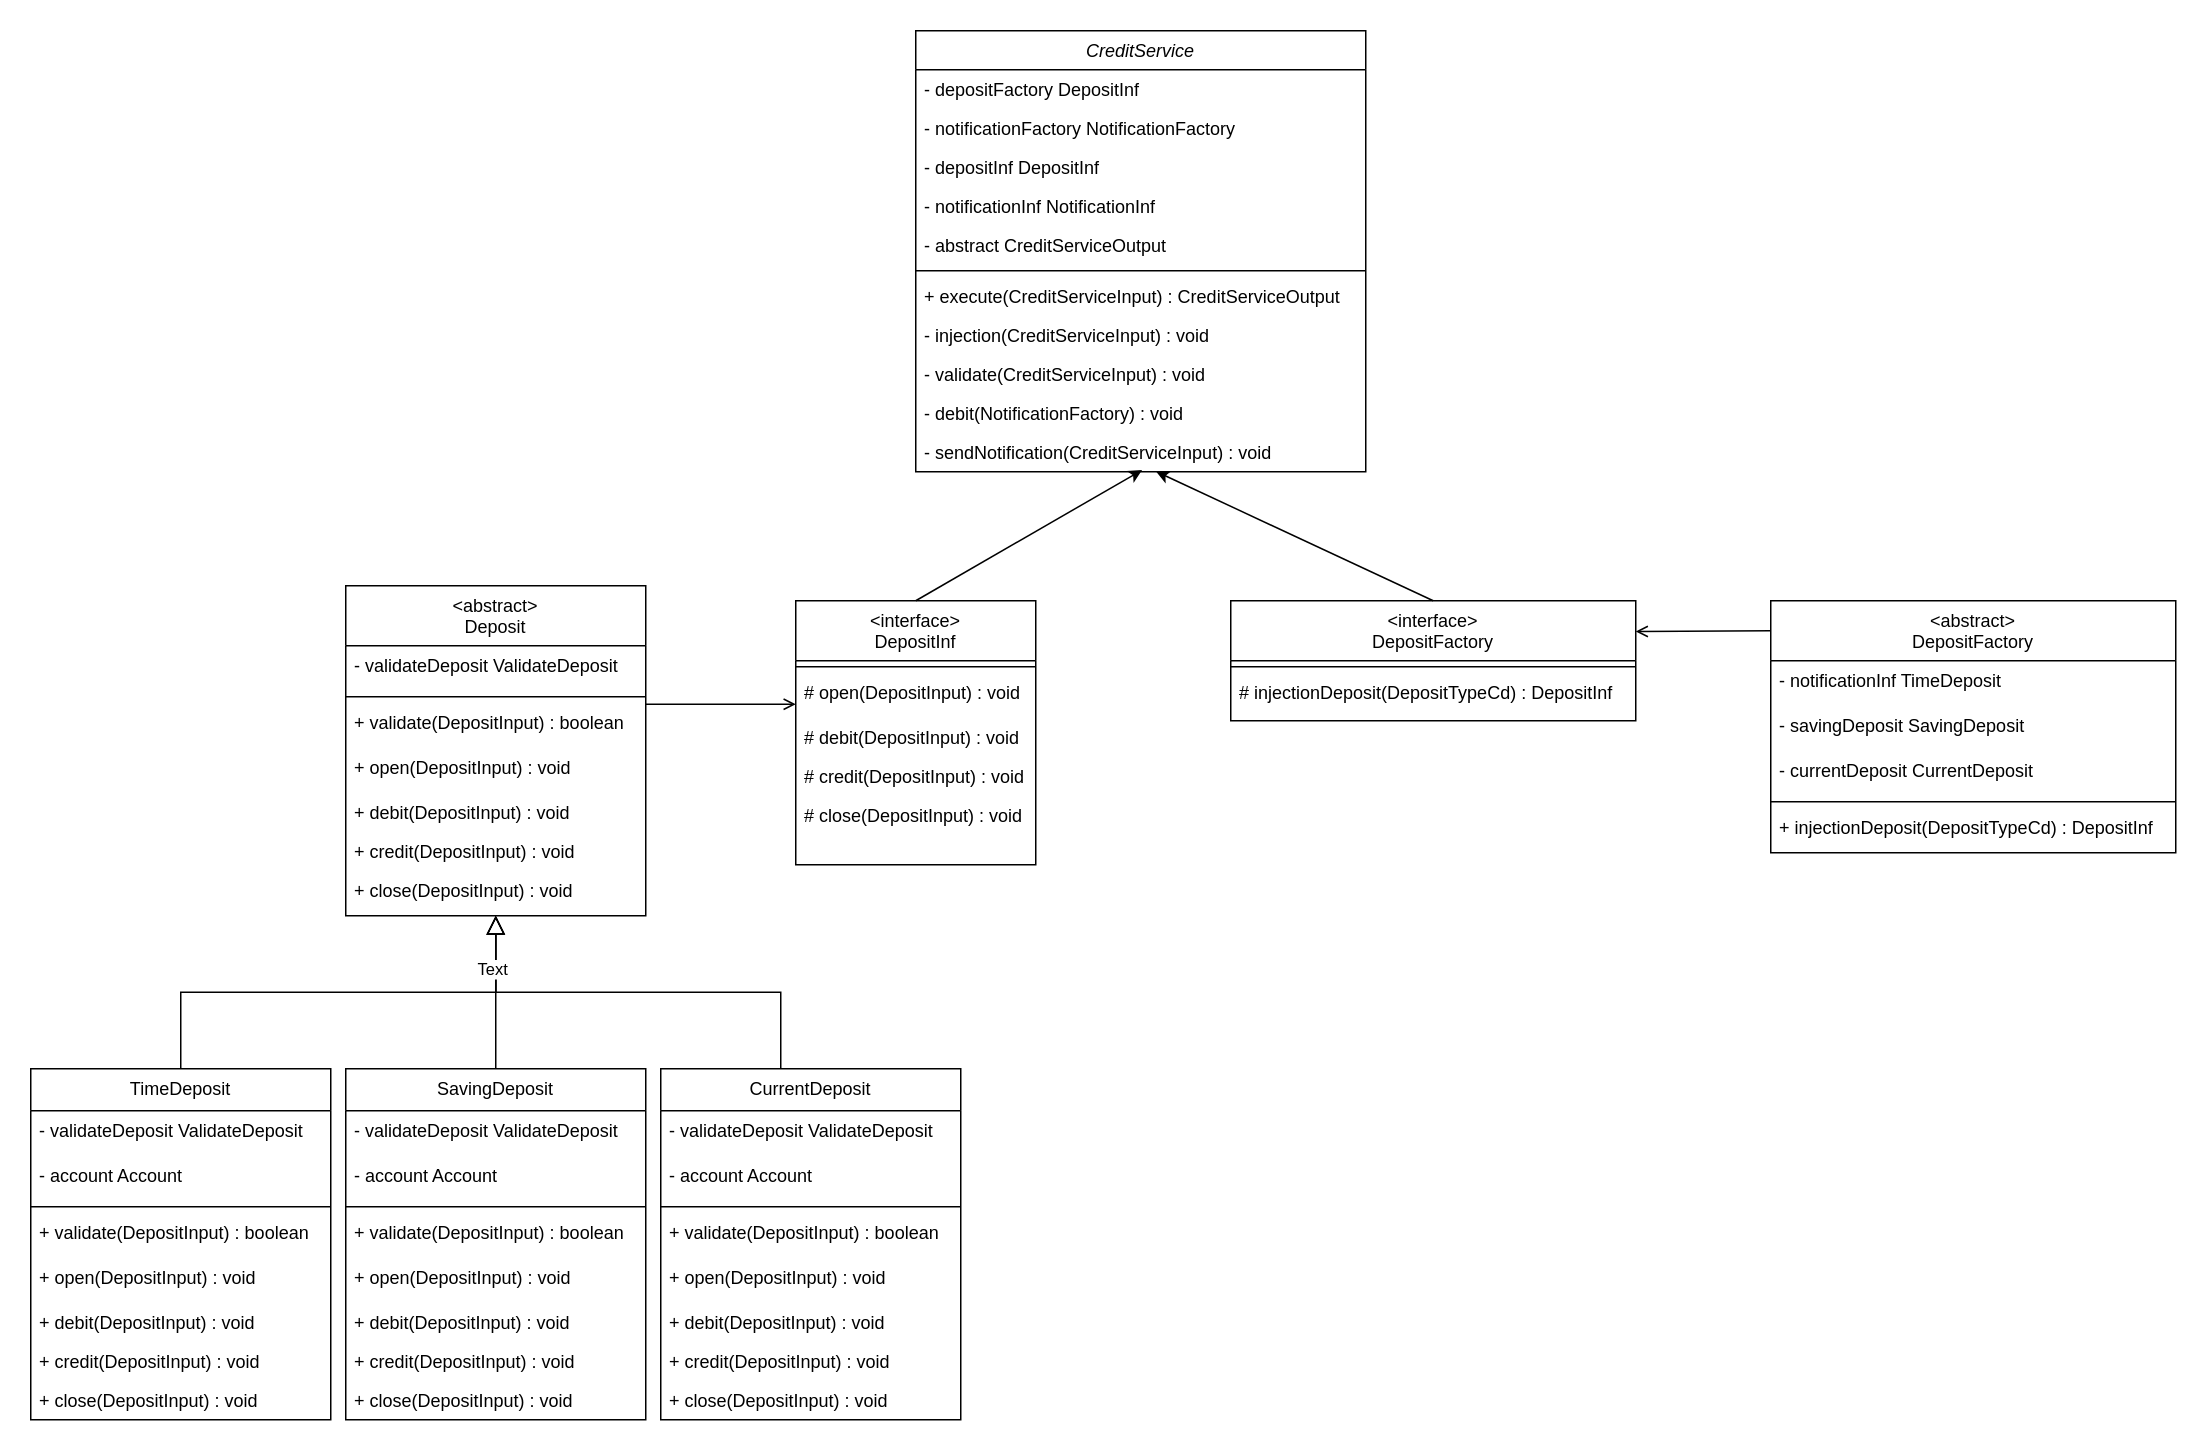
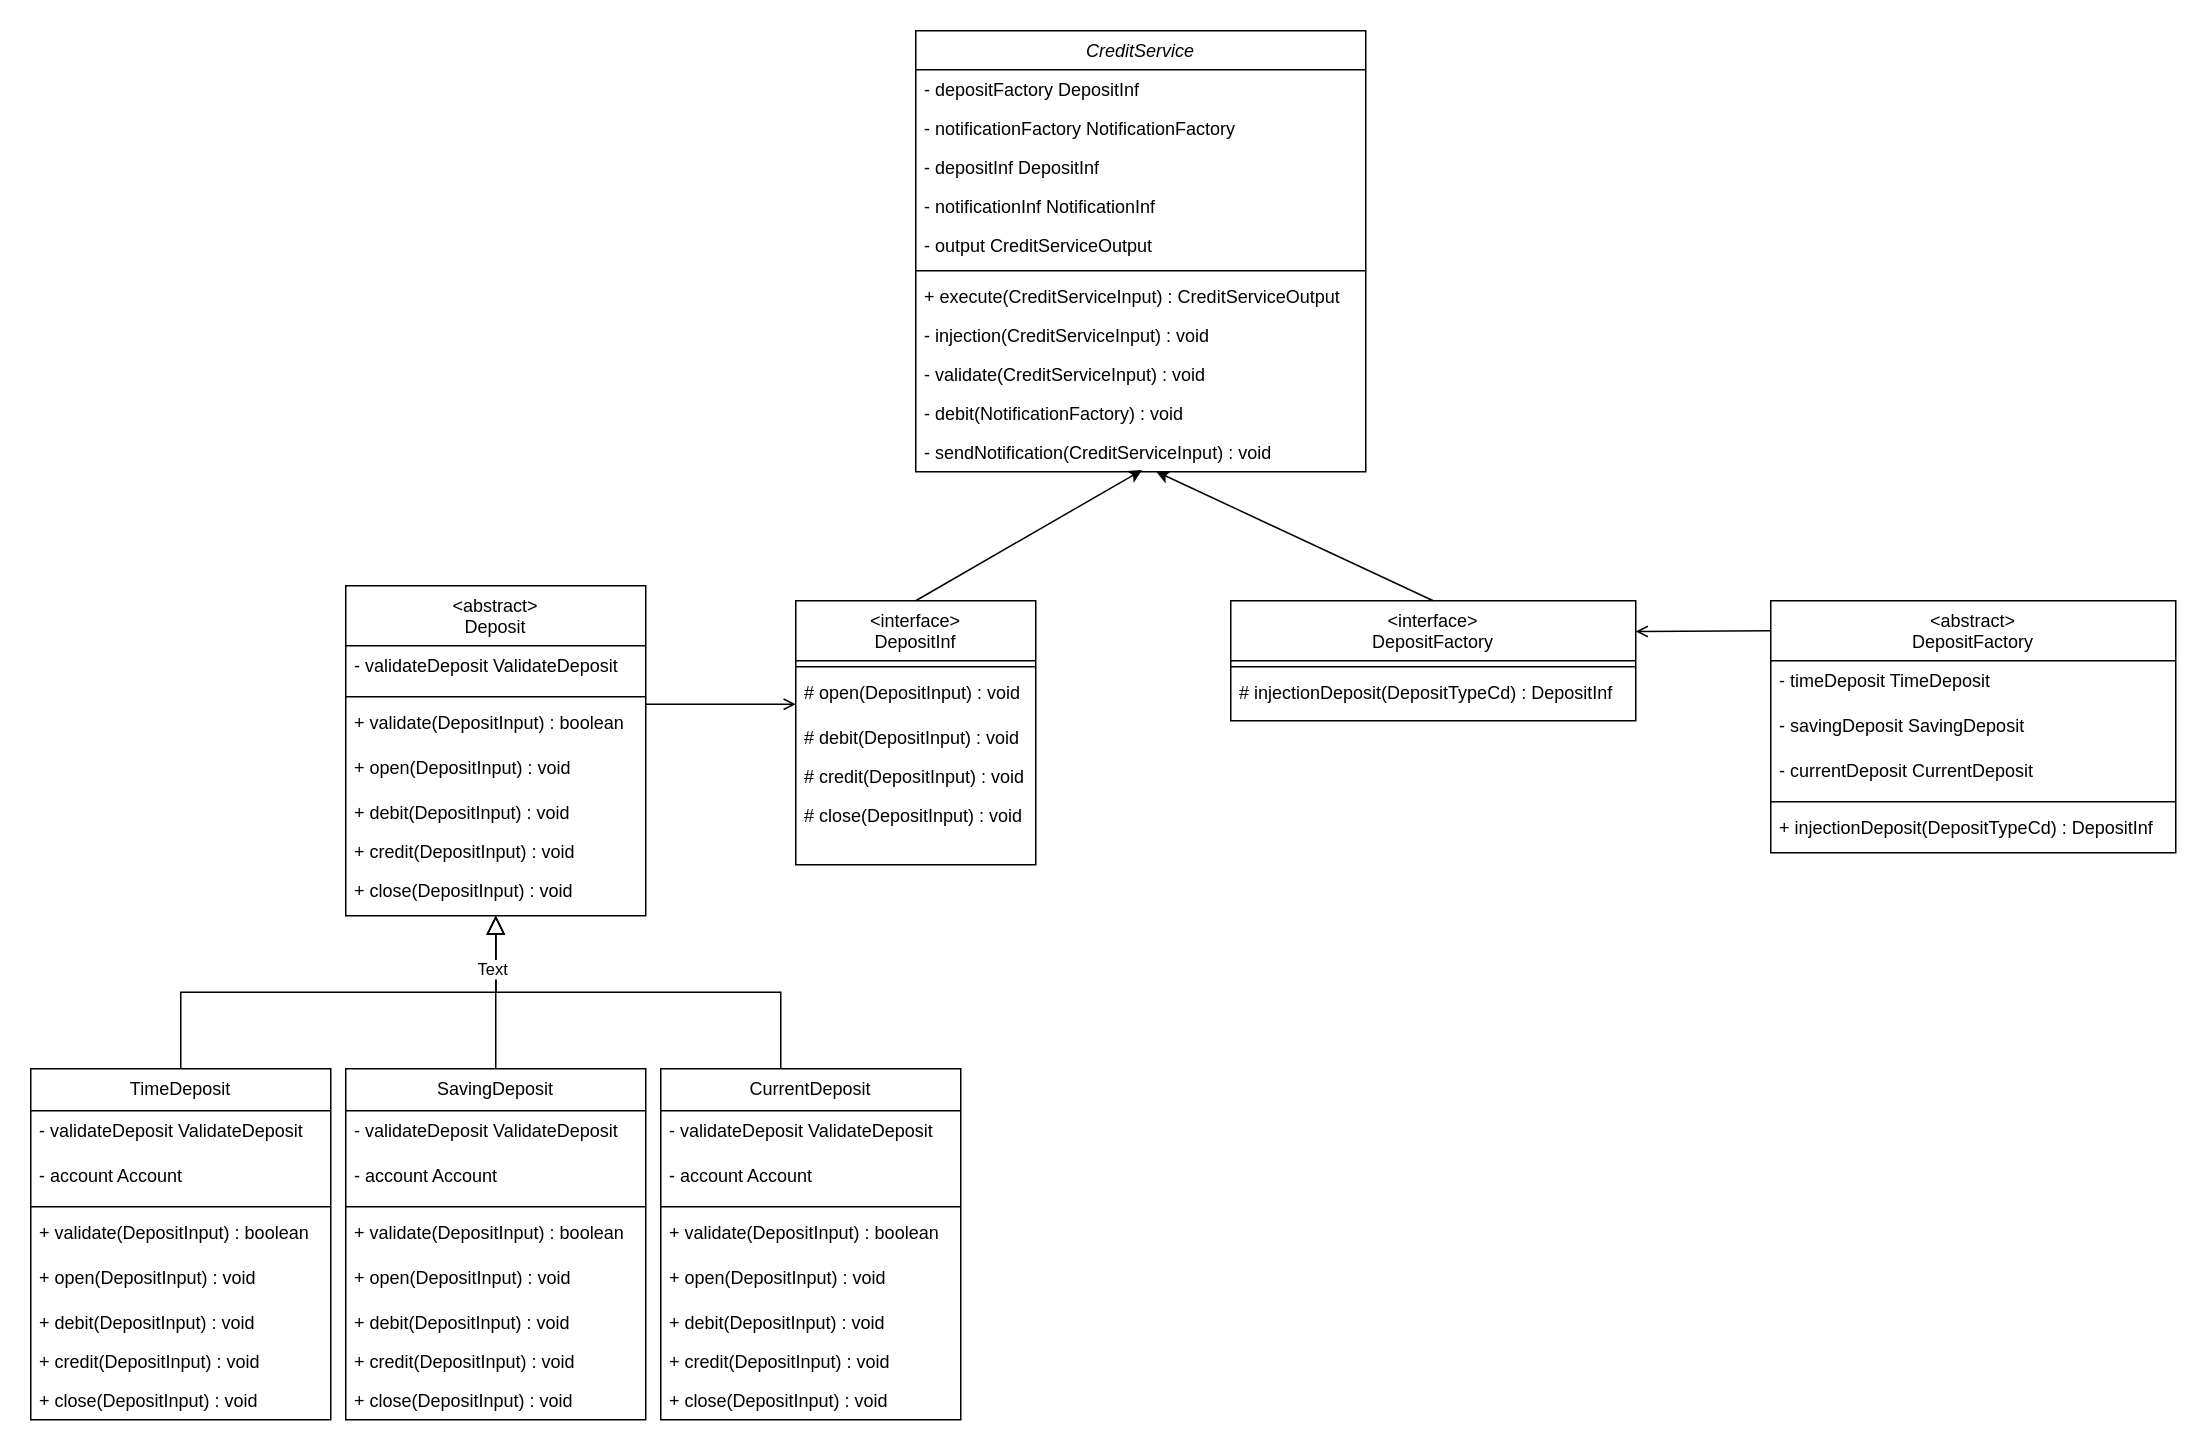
node "- abstract CreditServiceOutput": label "- abstract CreditServiceOutput" -> "- output CreditServiceOutput"
node "- notificationInf TimeDeposit": label "- notificationInf TimeDeposit" -> "- timeDeposit TimeDeposit"
